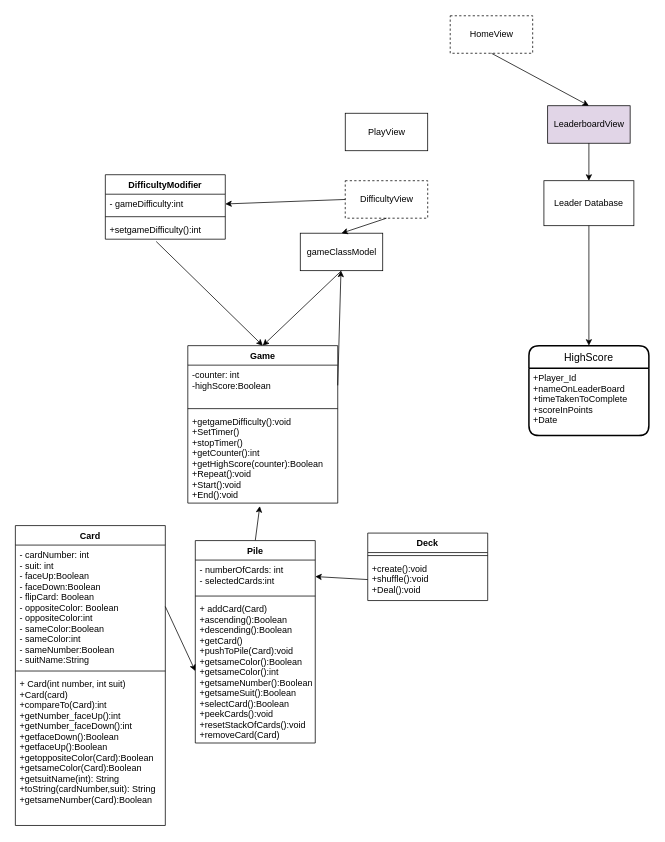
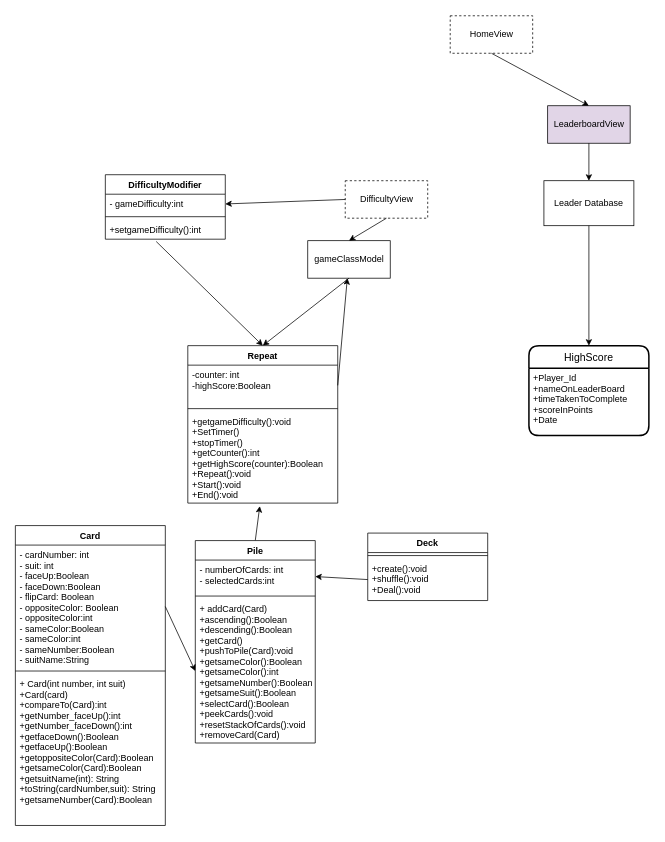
node "PlayView": removed
node "gameClassModel": moved (342, 252) -> (349, 259)
node "Game": label "Game" -> "Repeat"
